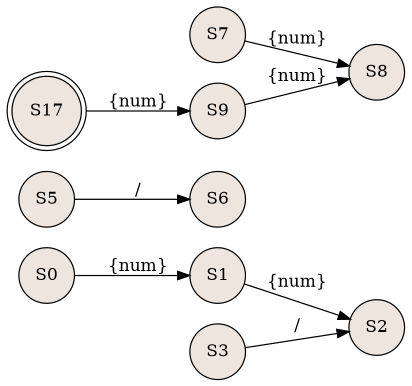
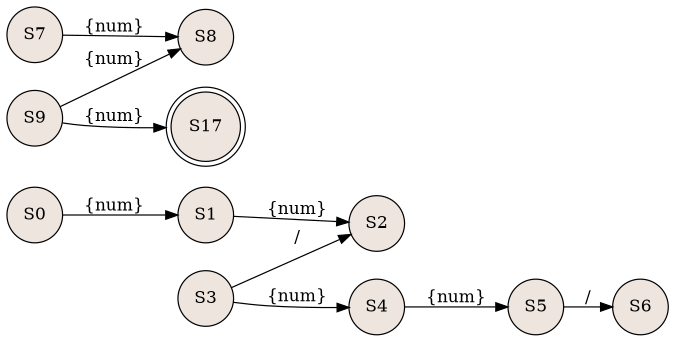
edge "S17" -> "S9": reversed
node "S4": added
